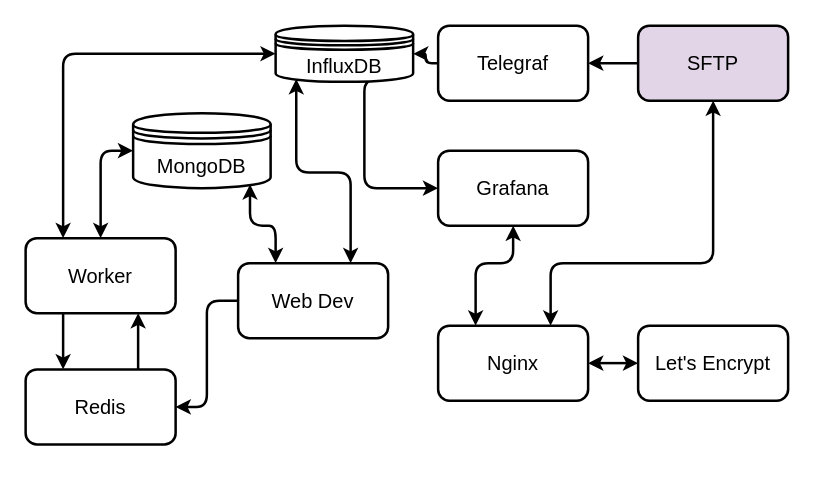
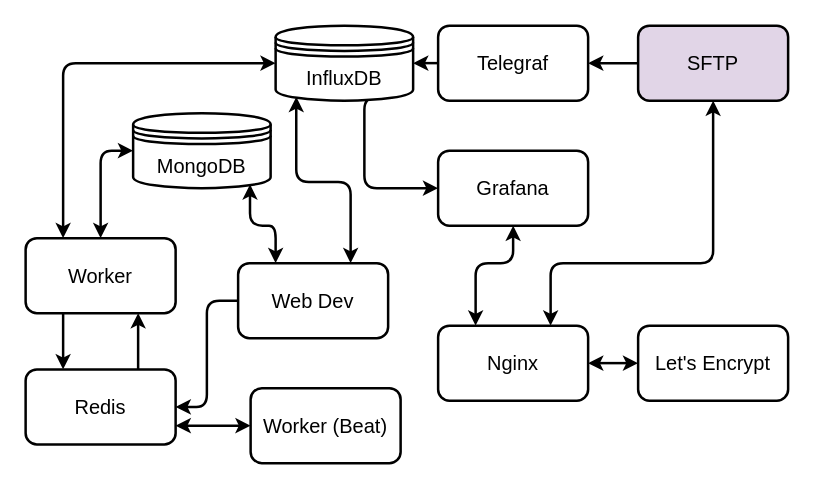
node "InfluxDB": size 138x56 -> 138x75
edge "Redis" -- "Worker (Beat)": added
node "Worker (Beat)": added
